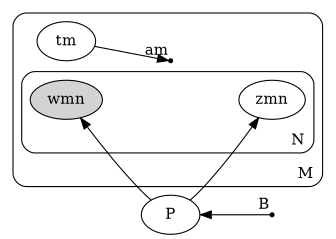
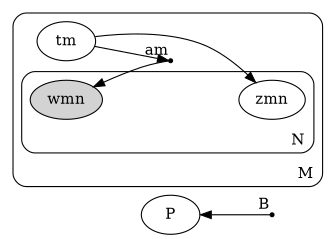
edge "P" -> "wmn": now "am" -> "wmn"
edge "P" -> "zmn": now "tm" -> "zmn"
